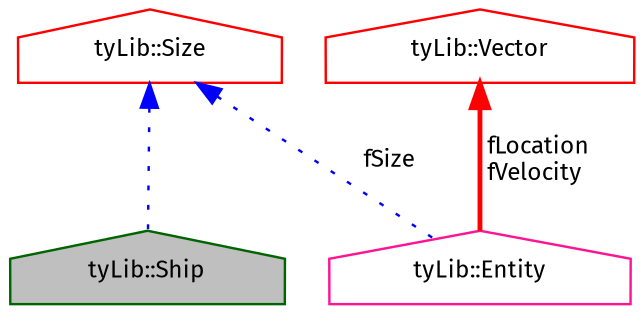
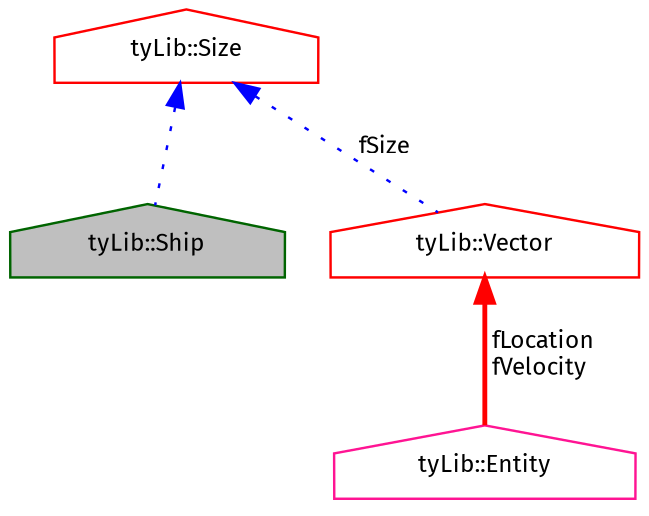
edge "tyLib::Entity" -> "tyLib::Size": now "tyLib::Vector" -> "tyLib::Size"
